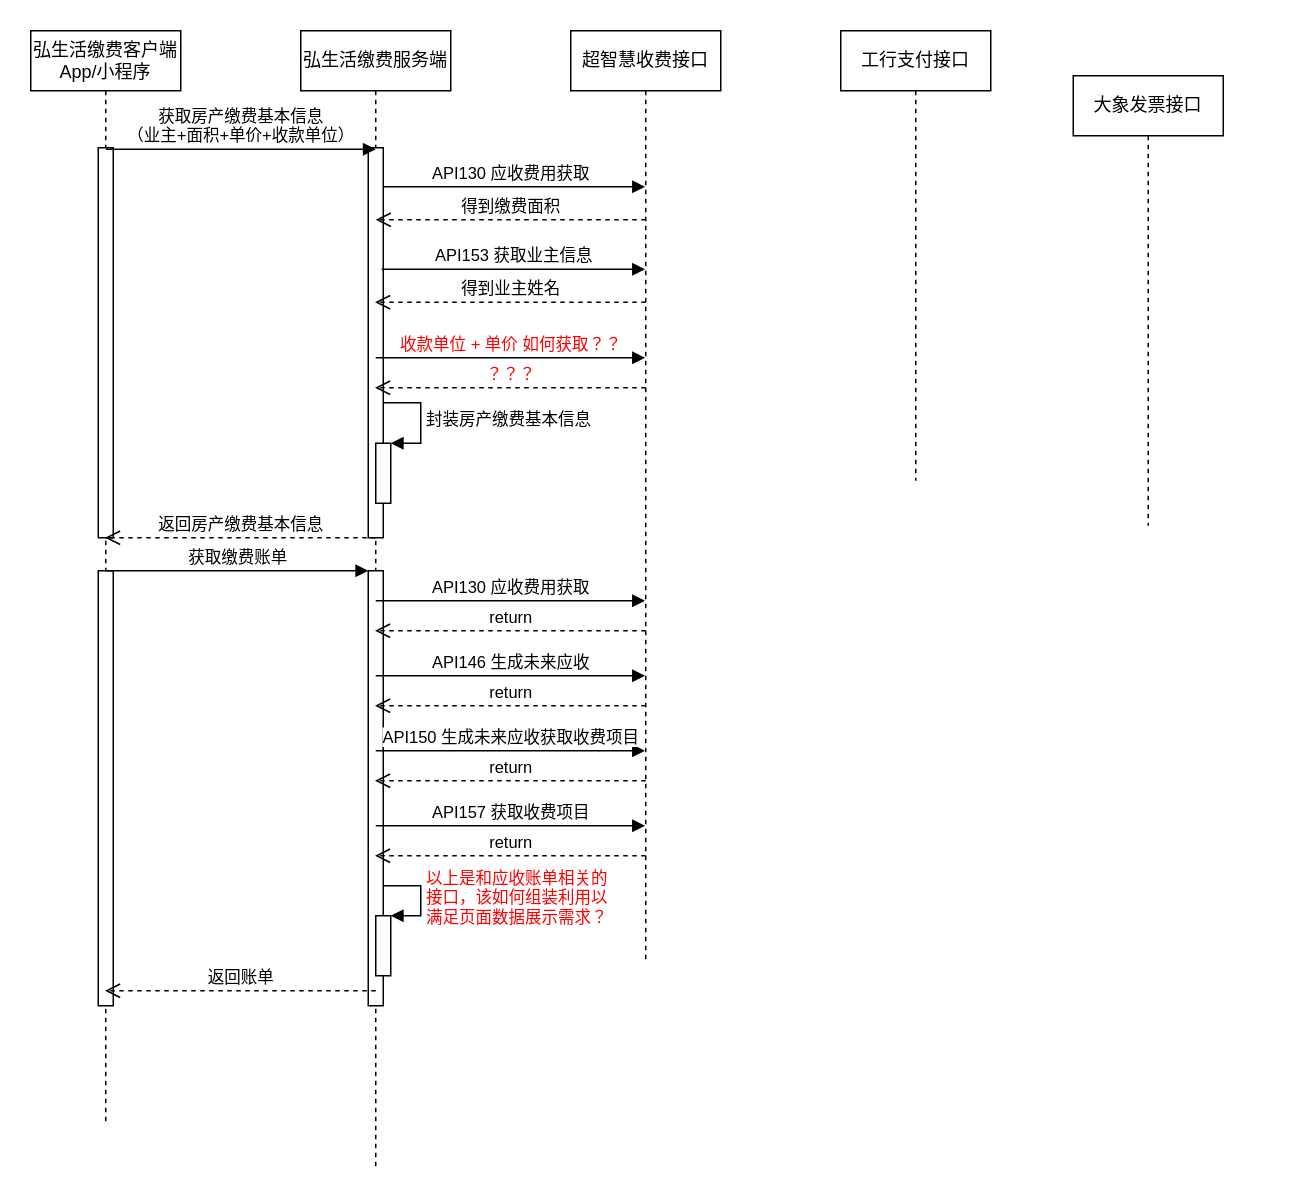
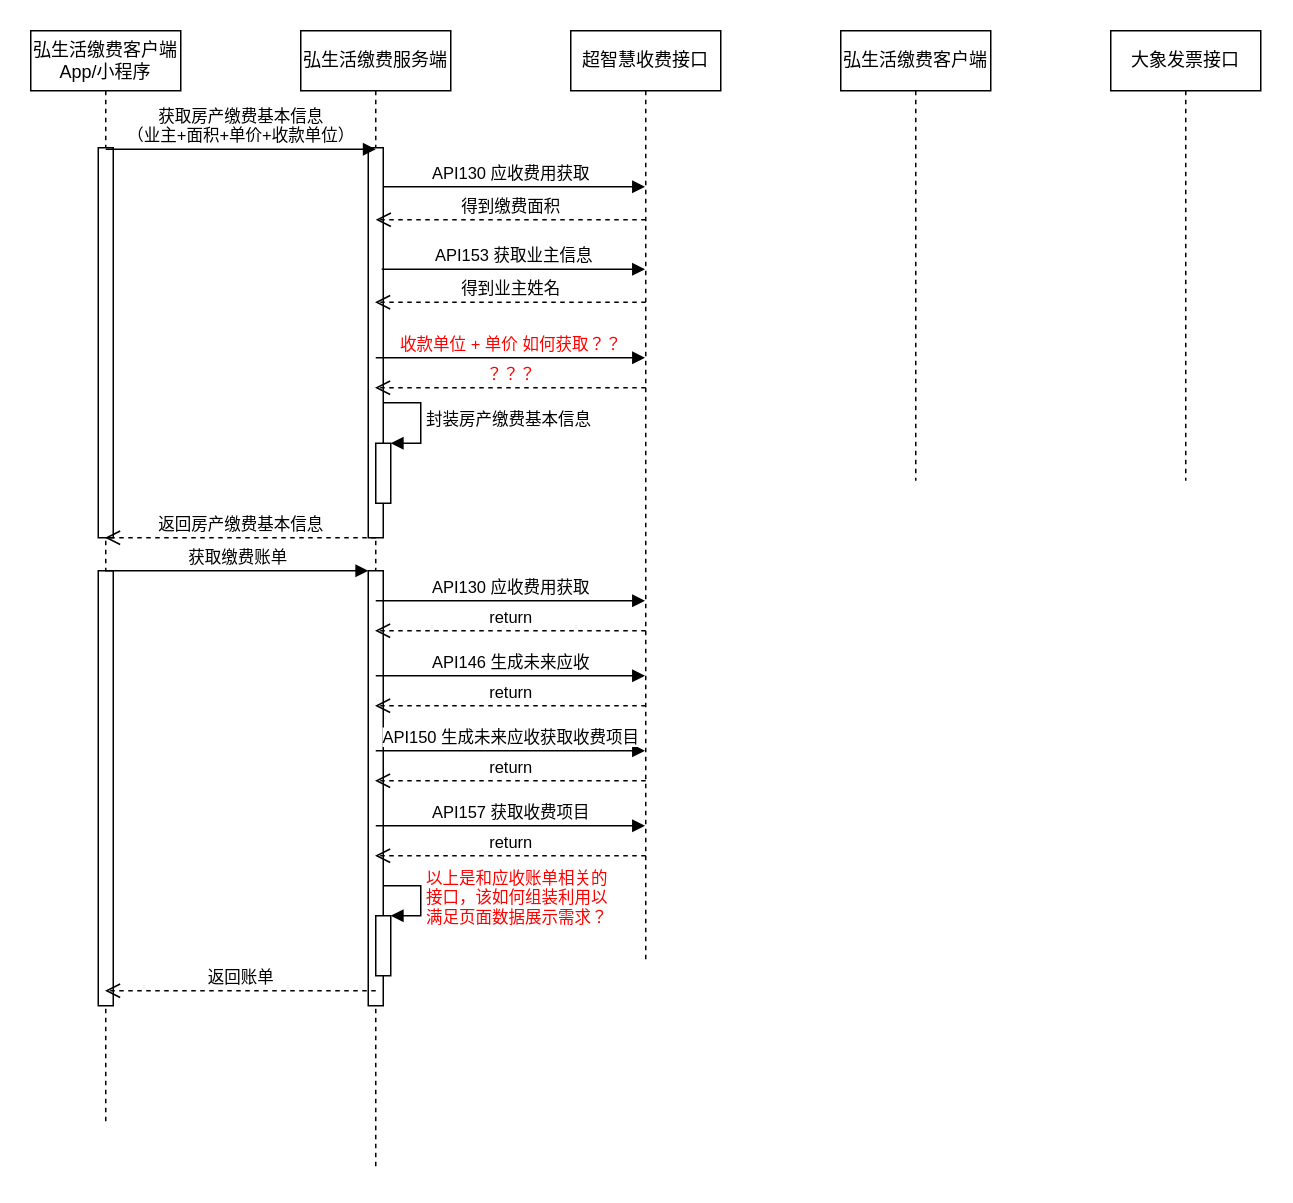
node "工行支付接口": label "工行支付接口" -> "弘生活缴费客户端"
node "大象发票接口": moved (1148, 301) -> (1186, 256)
